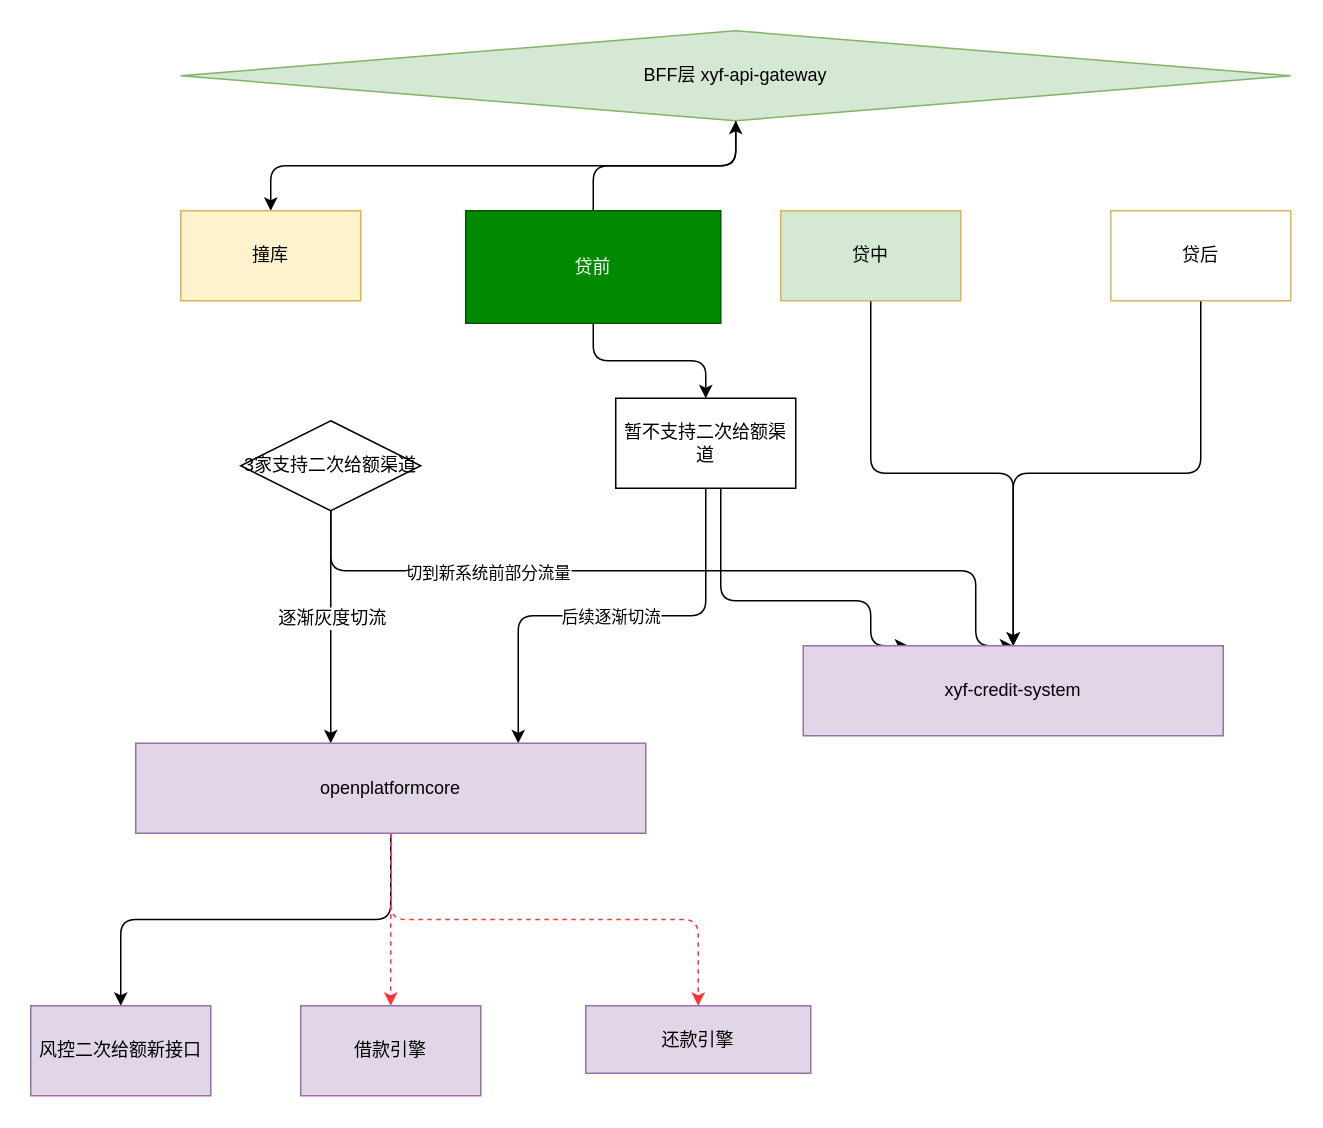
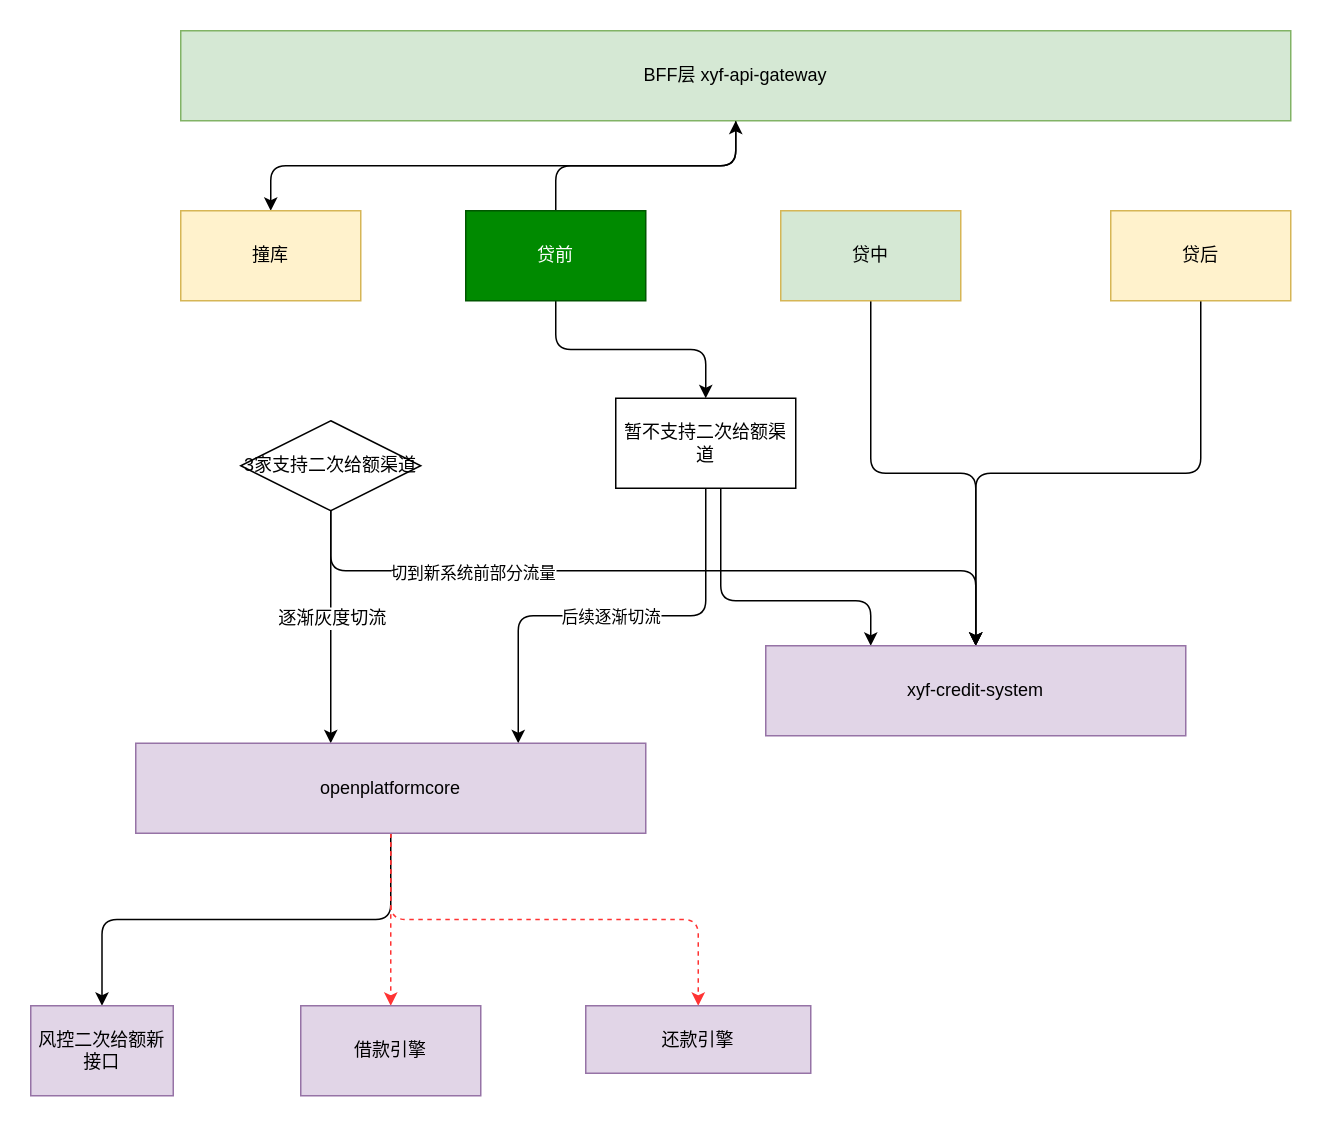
node "BFF层 xyf-api-gateway": shape diamond -> rectangle
node "贷后": fillcolor #ffffff -> #fff2cc
node "贷前": size 255x113 -> 180x90
node "xyf-credit-system": moved (1013, 691) -> (976, 691)
node "风控二次给额新接口": size 180x90 -> 143x90
